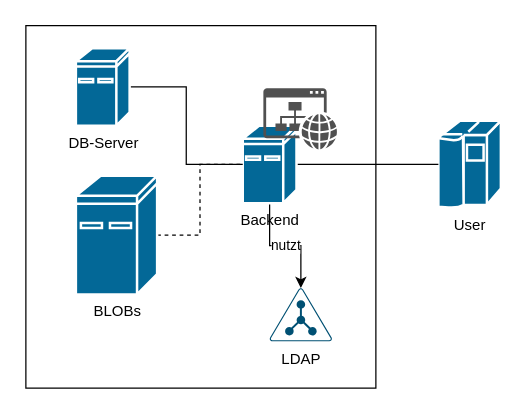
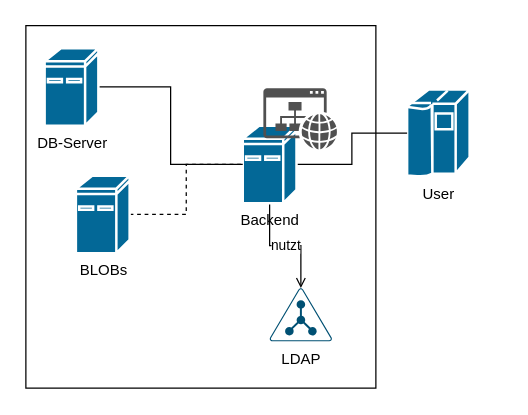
node "DB-Server": moved (103, 87) -> (71, 87)
node "User": moved (469, 164) -> (438, 133)
node "BLOBs": size 81x119 -> 54x78
edge "Backend" -> "LDAP": arrowhead classic -> open
